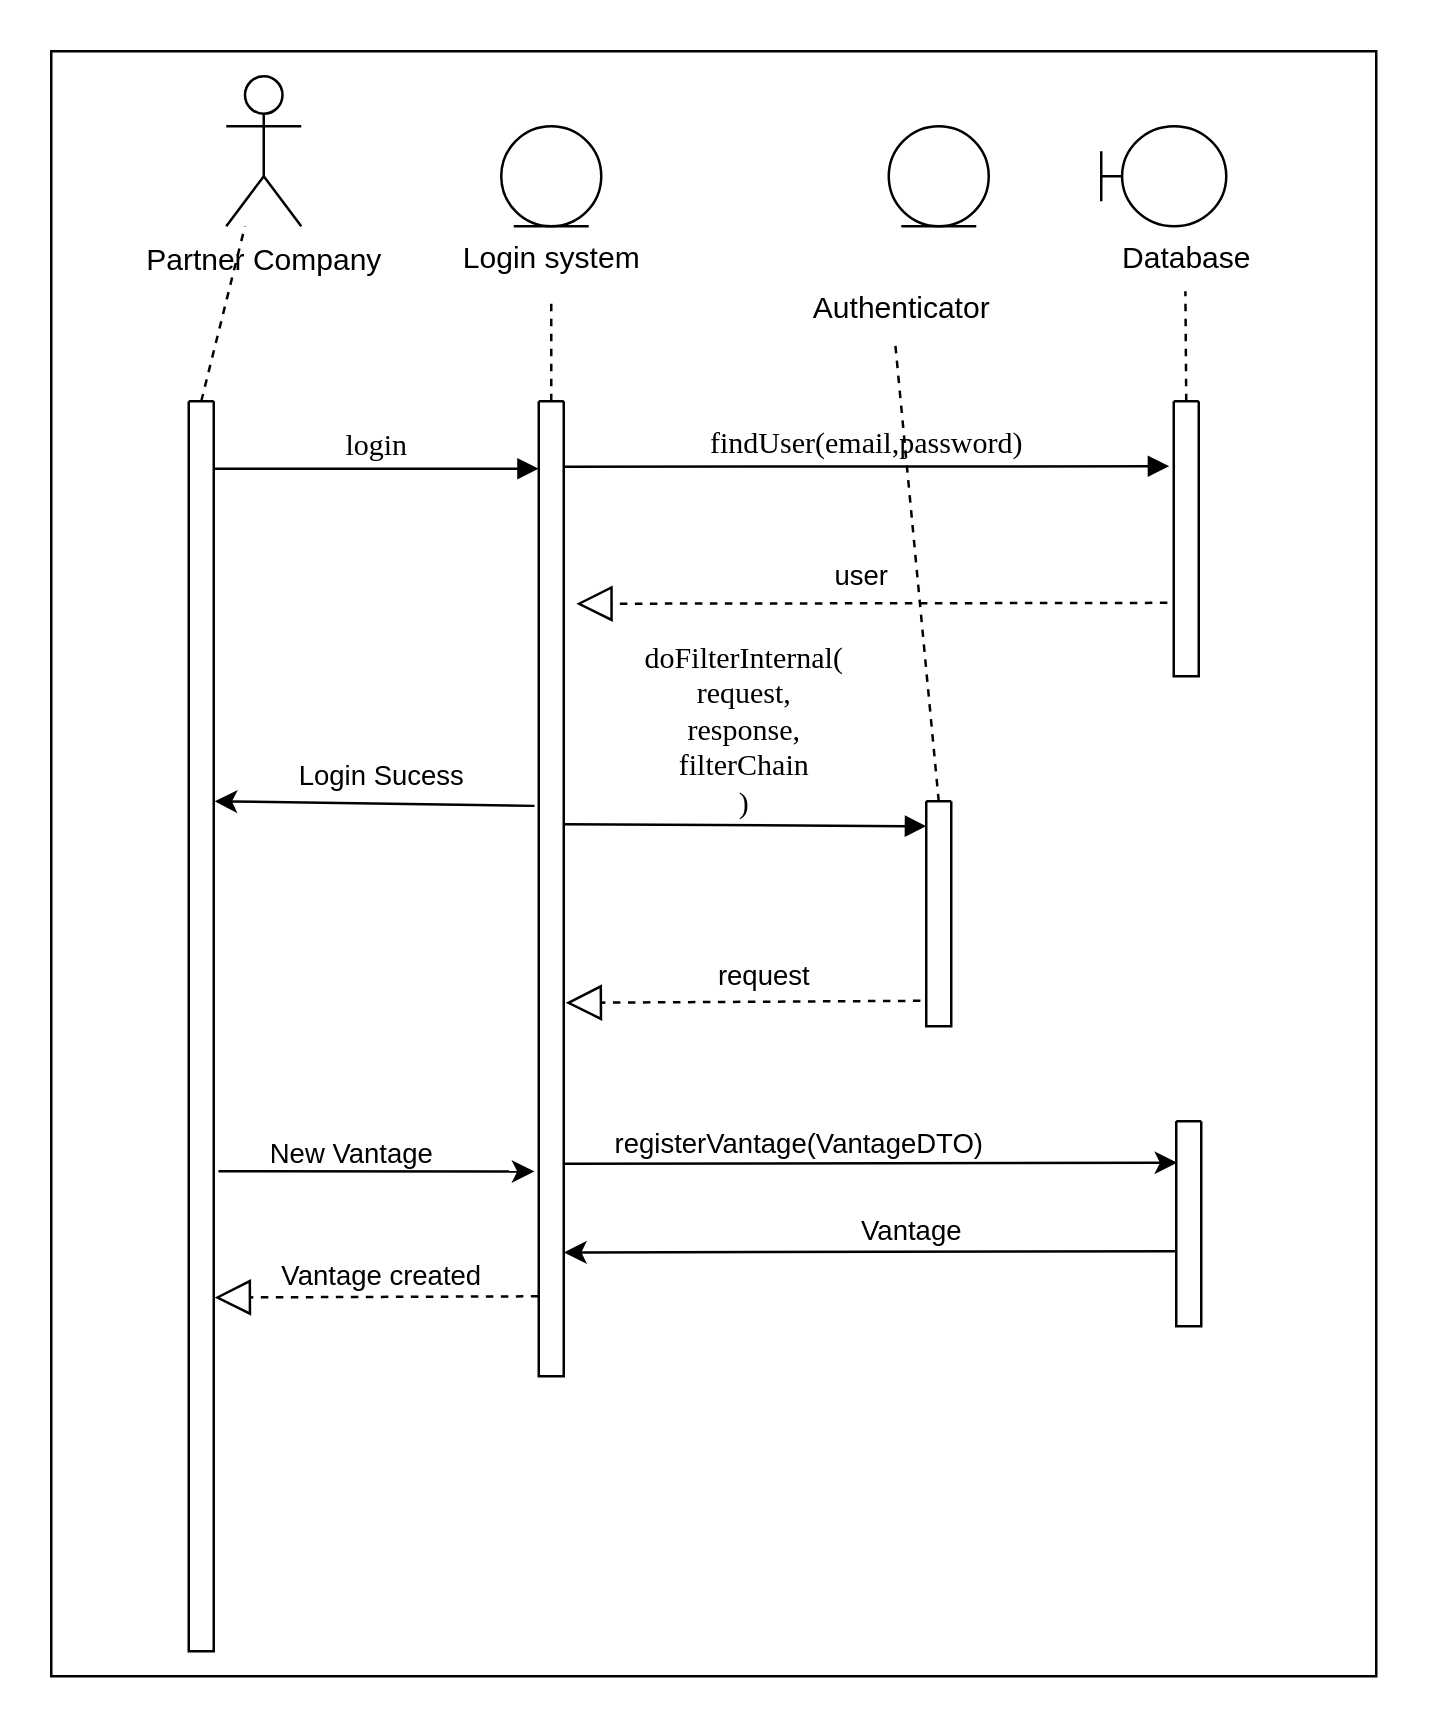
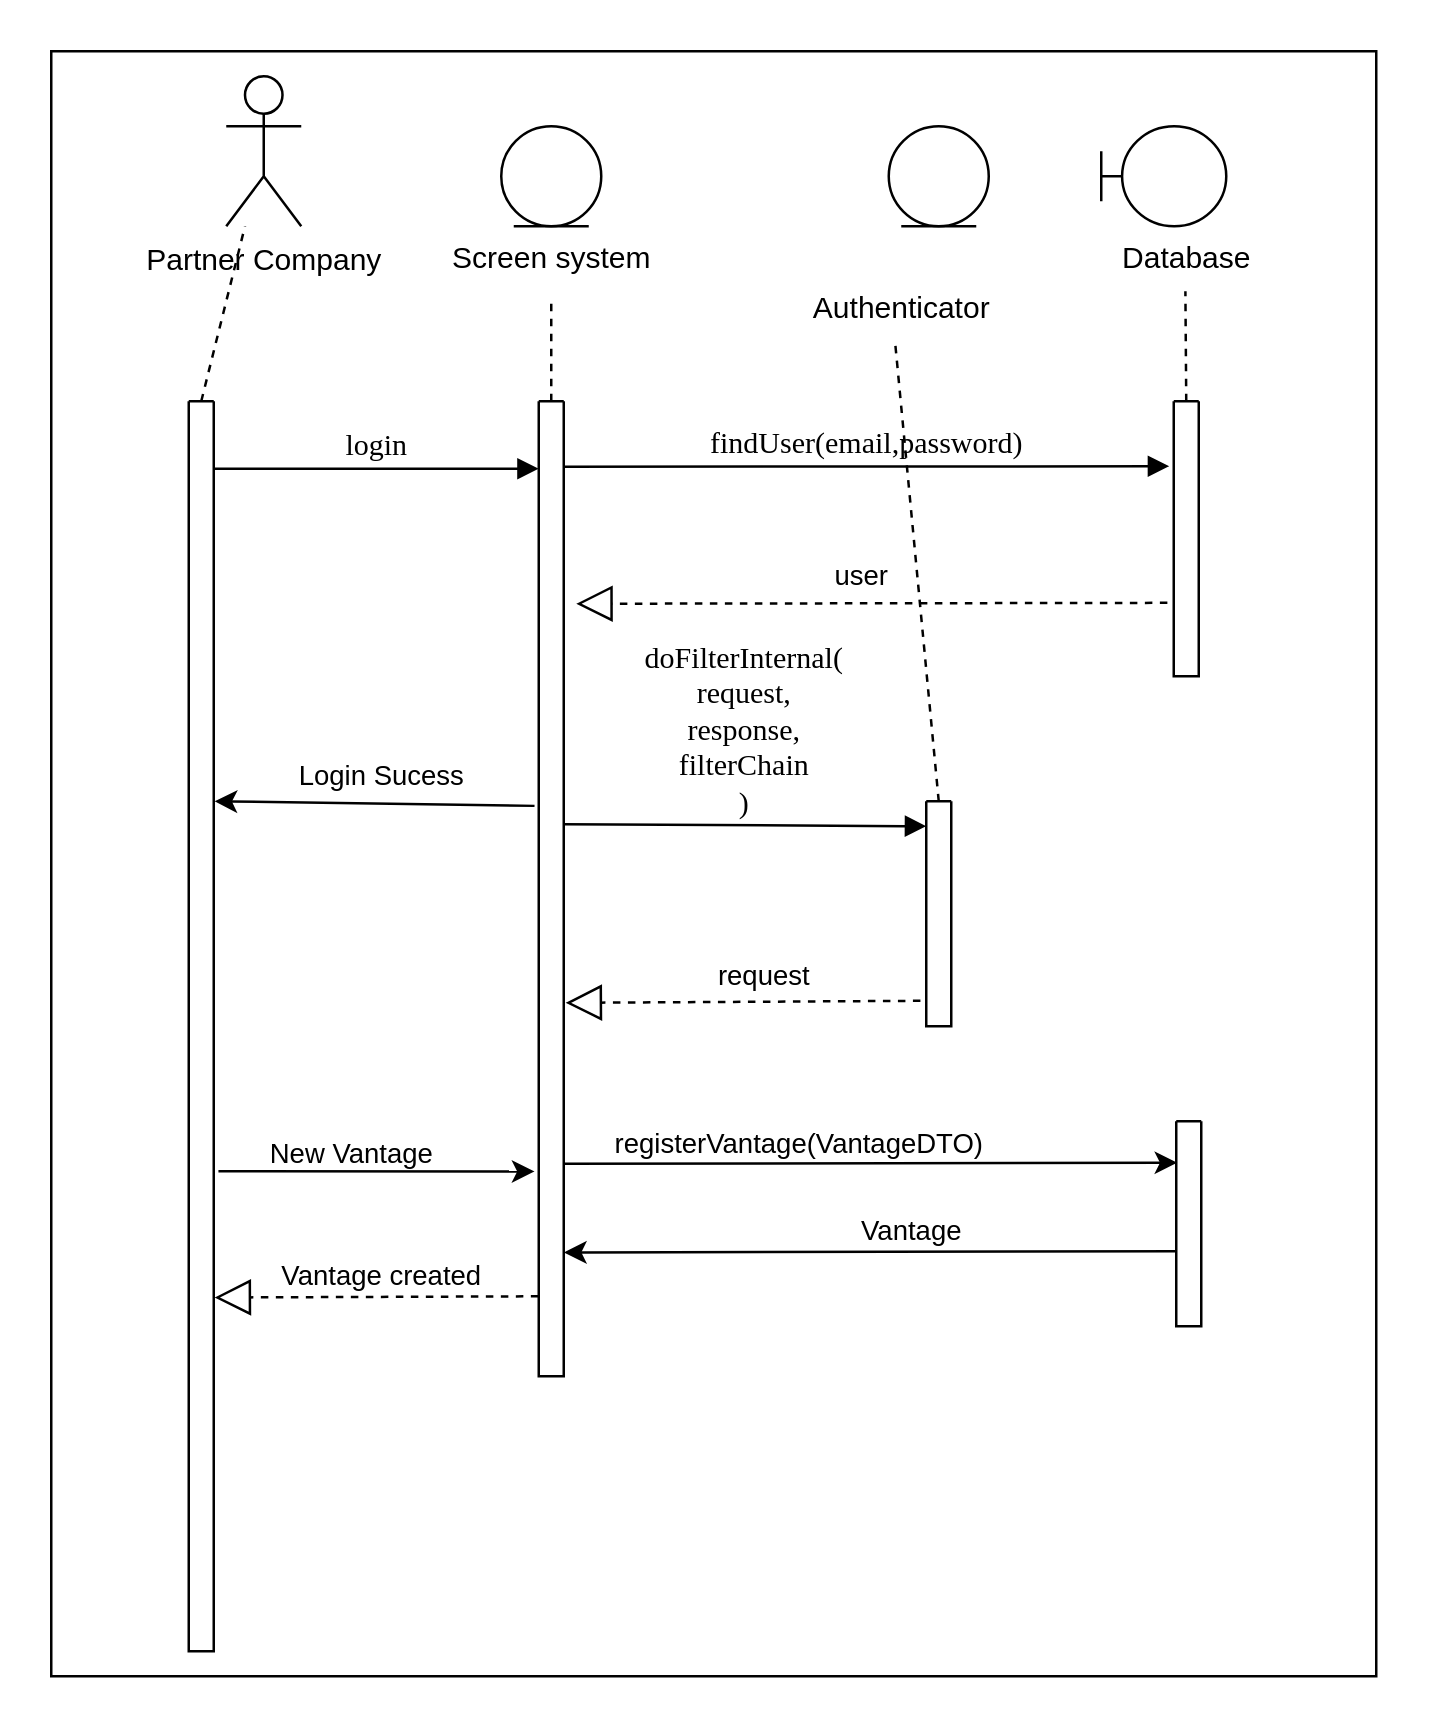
node "Login system": label "Login system" -> "Screen system"
